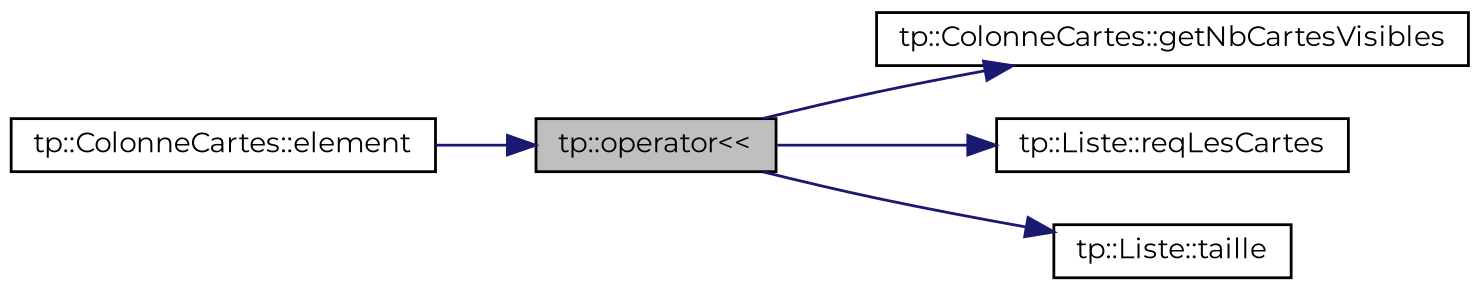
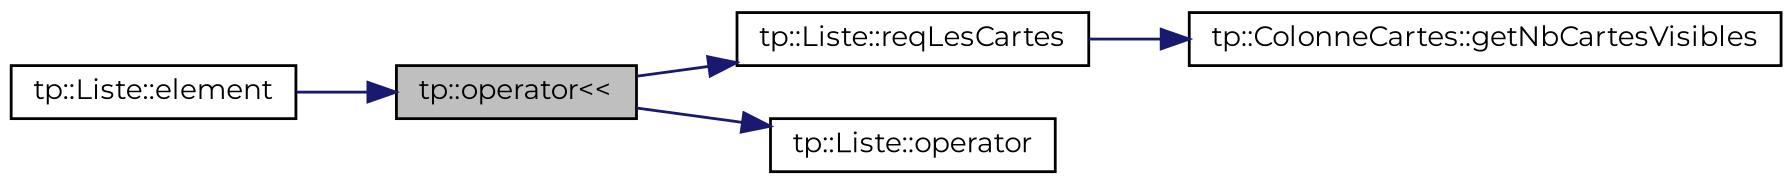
edge "tp::operator<<" -> "tp::ColonneCartes::getNbCartesVisibles": now "tp::Liste::reqLesCartes" -> "tp::ColonneCartes::getNbCartesVisibles"
node "tp::ColonneCartes::element": label "tp::ColonneCartes::element" -> "tp::Liste::element"
node "tp::Liste::taille": label "tp::Liste::taille" -> "tp::Liste::operator"
